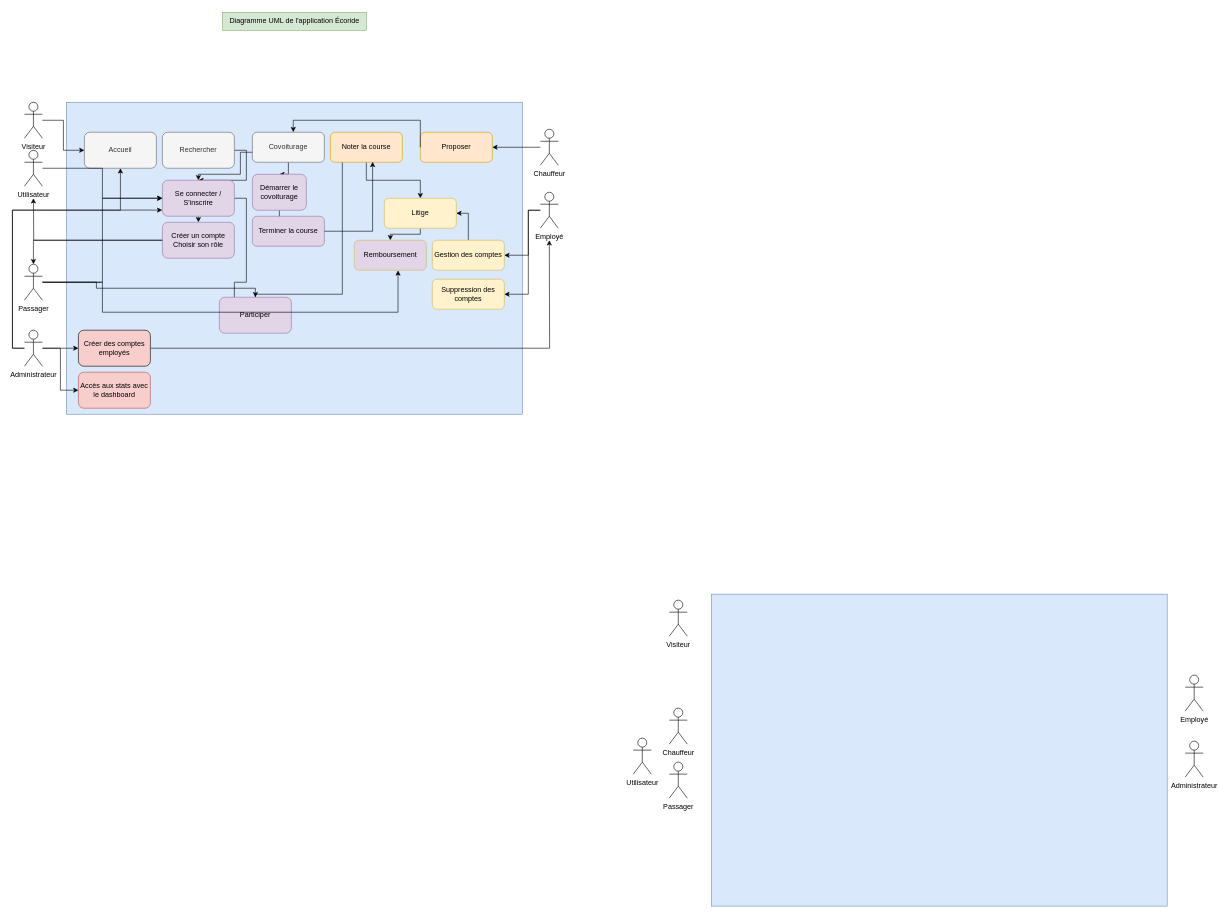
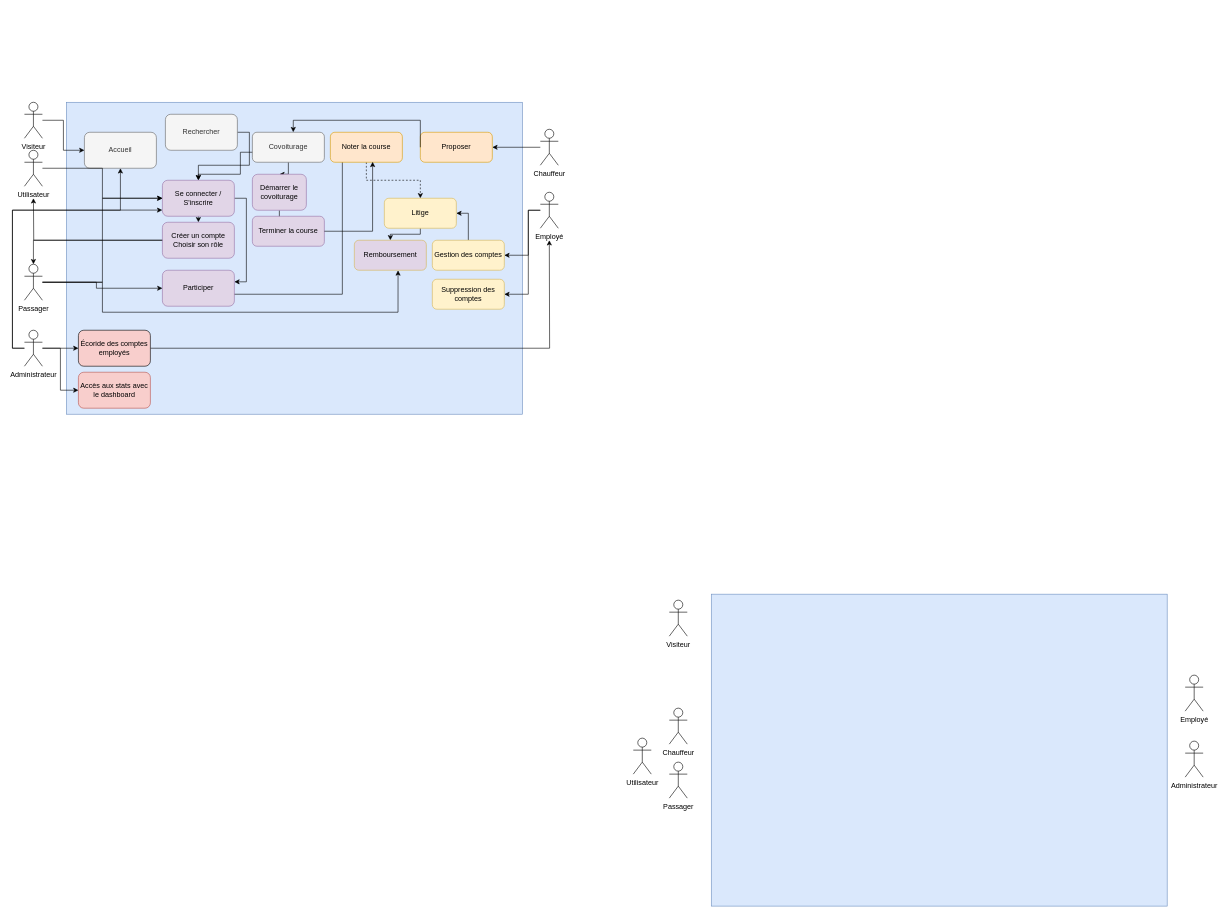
node "Diagramme UML de l'application Écoride": removed
node "Rechercher": moved (198, 150) -> (201, 132)
edge "Noter la course" -> "Litige": style solid -> dashed
node "Participer": moved (255, 315) -> (198, 288)
node "Créer des comptes employés": label "Créer des comptes employés" -> "Écoride des comptes employés"
